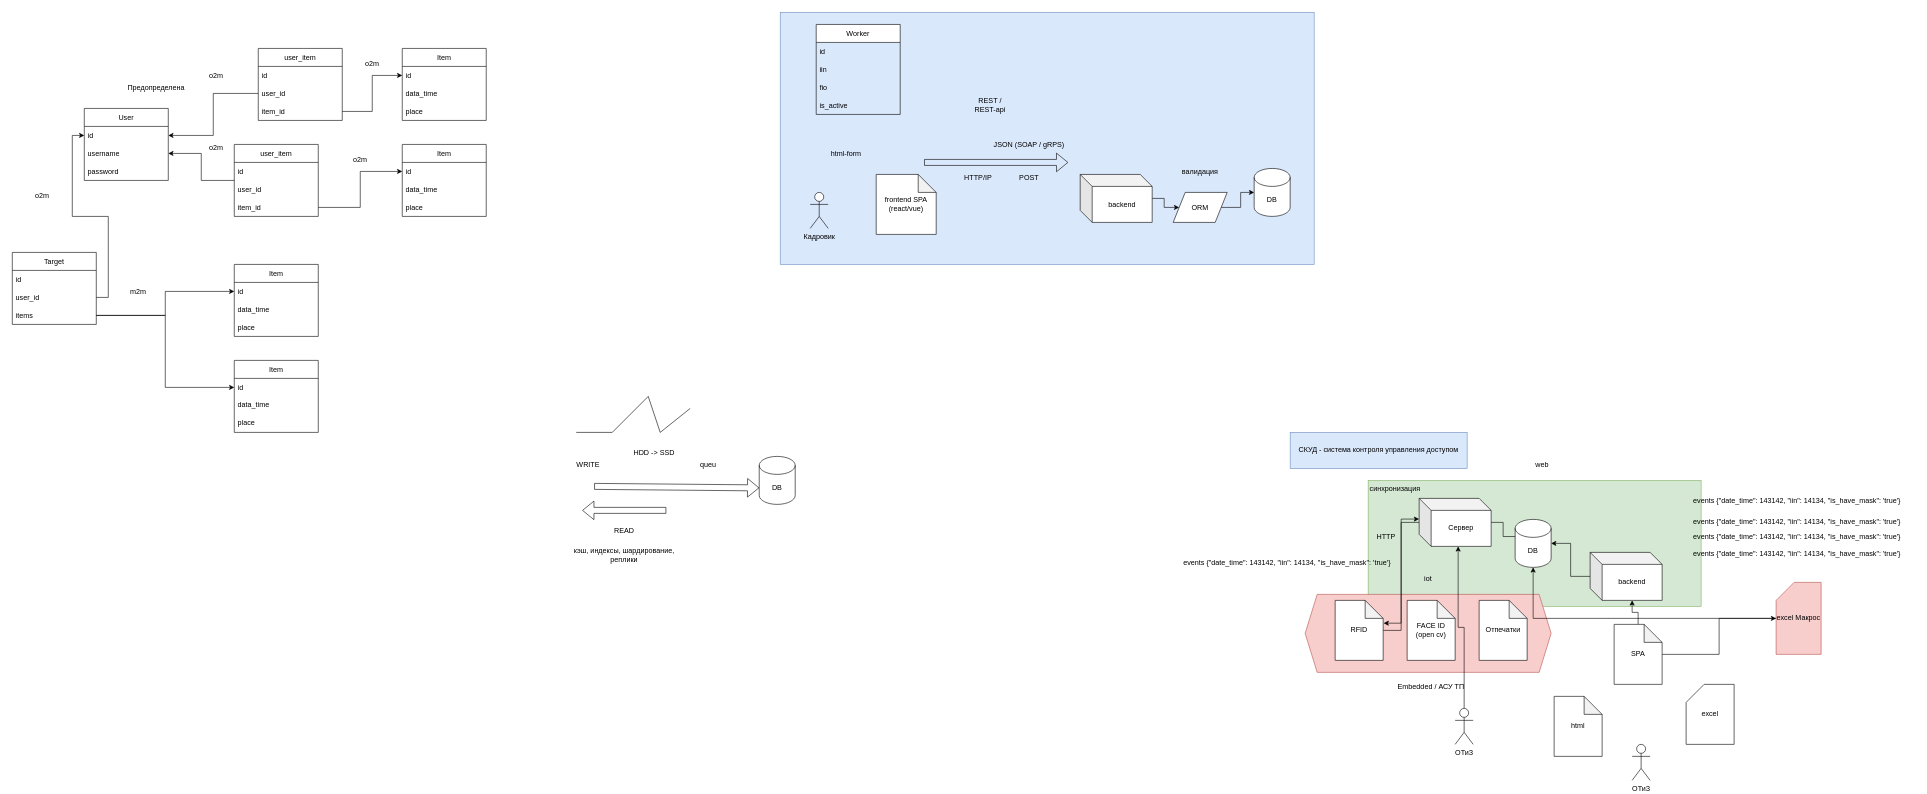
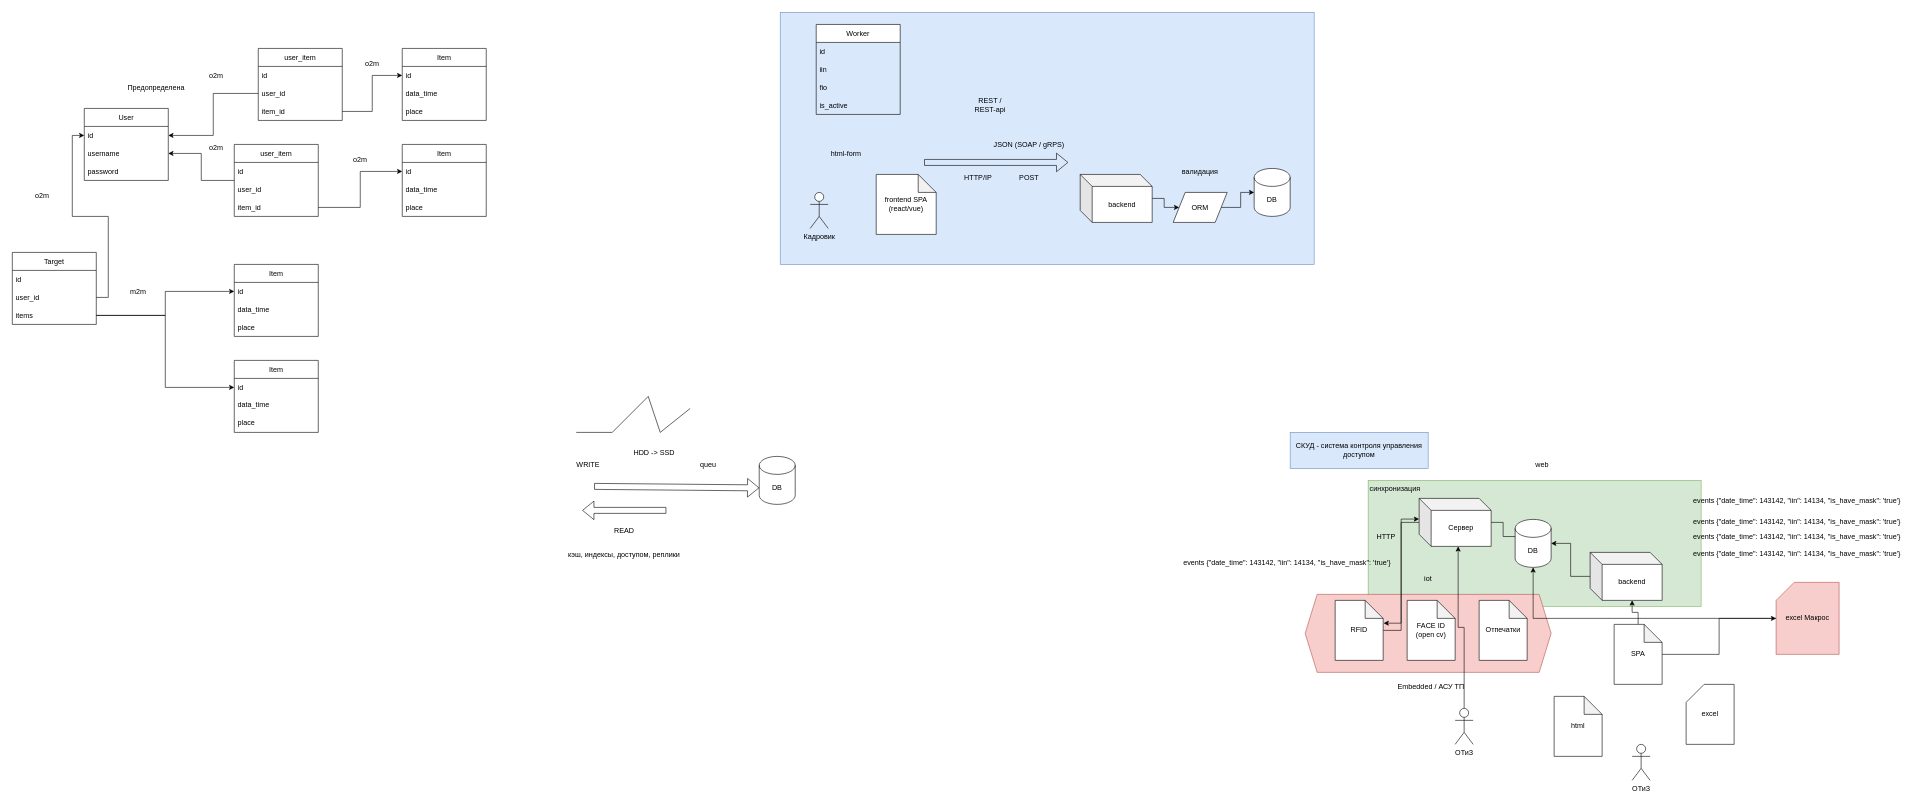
node "СКУД - система контроля управления доступом": size 177x36 -> 138x36
node "кэш, индексы, шардирование, реплики": label "кэш, индексы, шардирование, реплики" -> "кэш, индексы, доступом, реплики"
node "excel Макрос": size 45x72 -> 63x72
